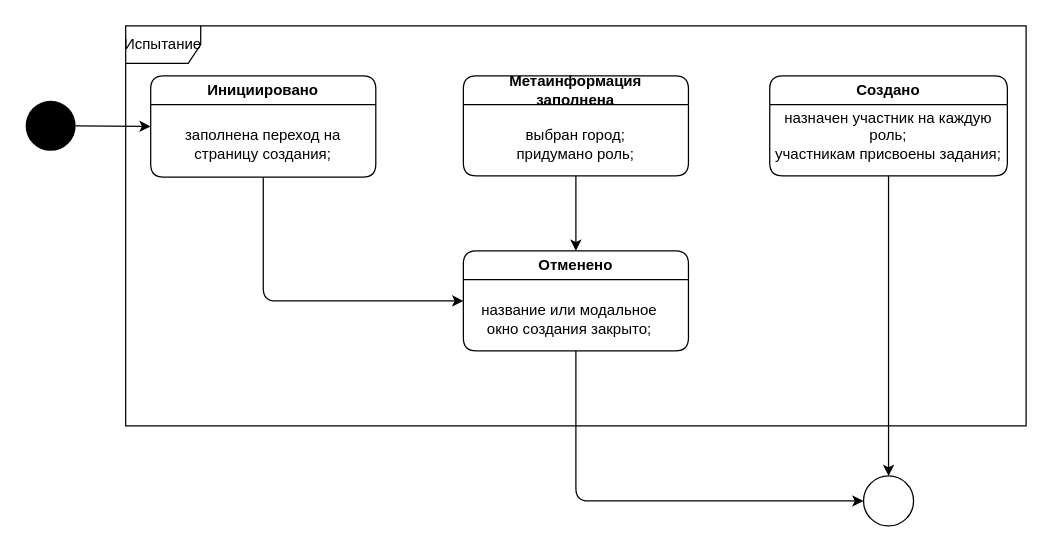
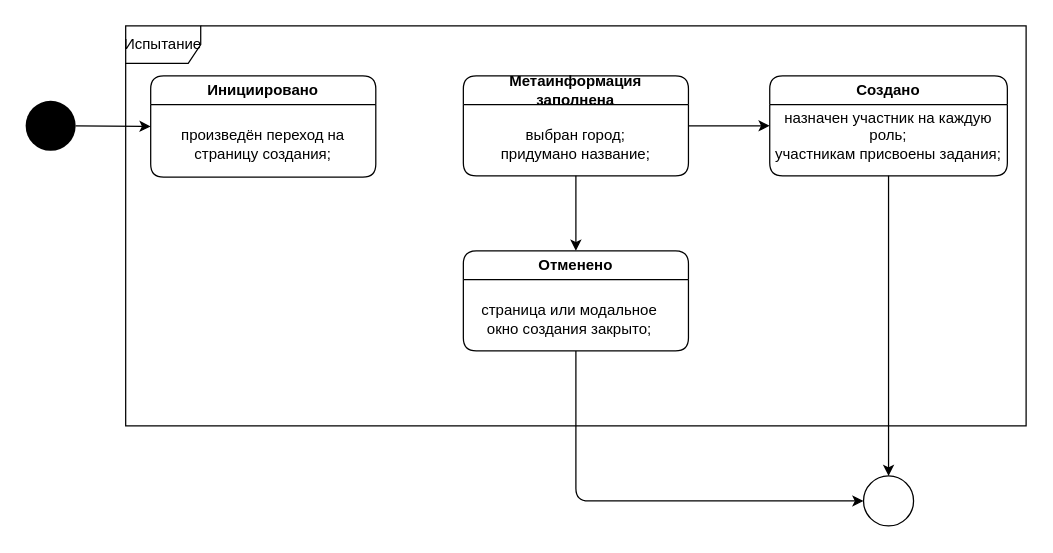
edge "Метаинформация заполнена" -> "Создано": added
node "заполнена переход на страницу создания;": label "заполнена переход на страницу создания;" -> "произведён переход на страницу создания;"
node "выбран город; придумано роль;": label "выбран город; придумано роль;" -> "выбран город; придумано название;"
edge "Инициировано" -> "Отменено": removed
node "название или модальное окно создания закрыто;": label "название или модальное окно создания закрыто;" -> "страница или модальное окно создания закрыто;"
